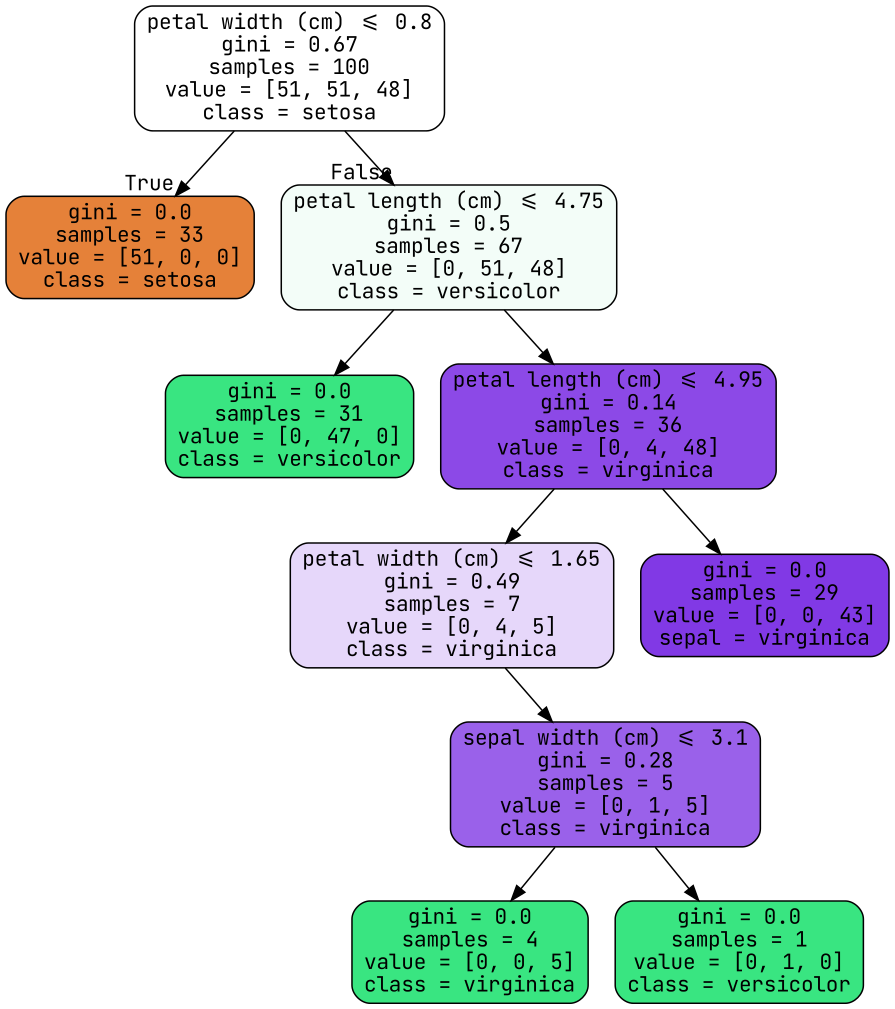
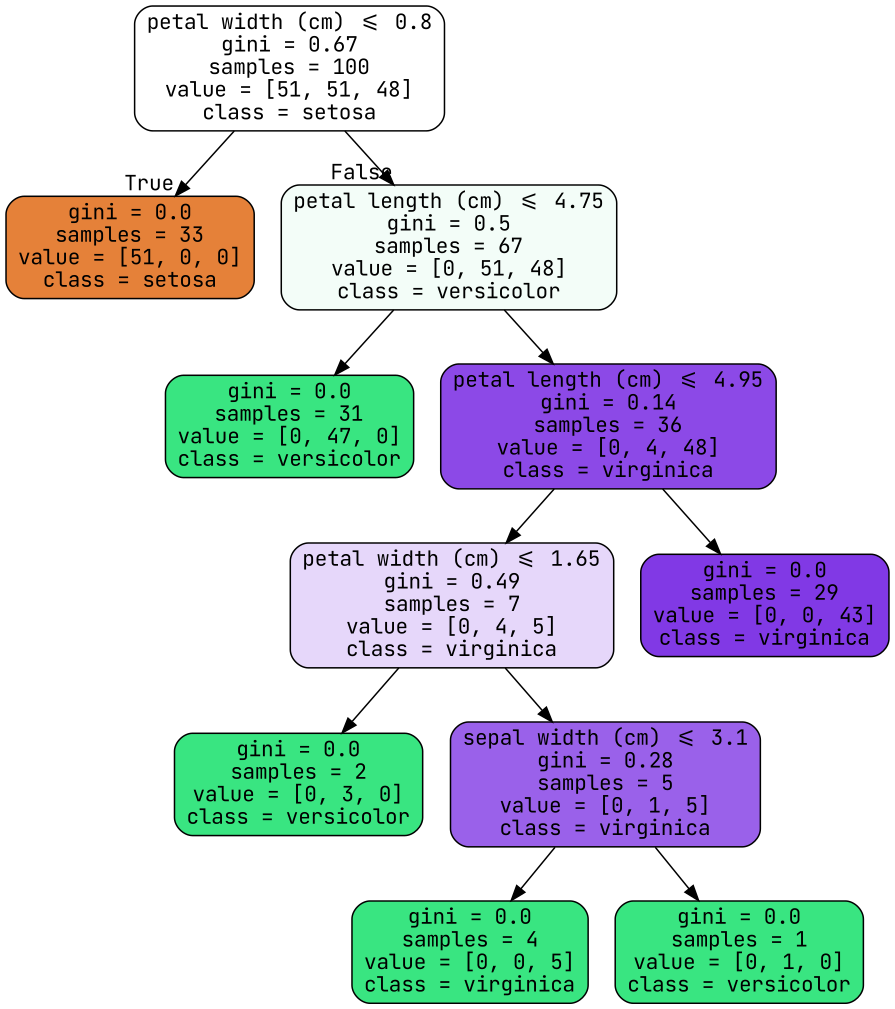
node "gini = 0.0 samples = 29 value = [0, 0, 43] sepal = virginica": label "gini = 0.0 samples = 29 value = [0, 0, 43] sepal = virginica" -> "gini = 0.0 samples = 29 value = [0, 0, 43] class = virginica"
node "gini = 0.0 samples = 2 value = [0, 3, 0] class = versicolor": added
